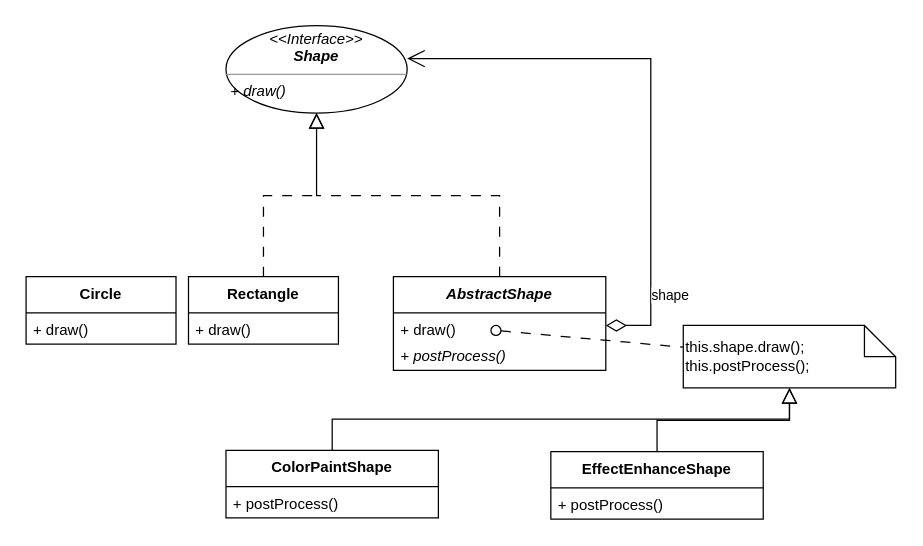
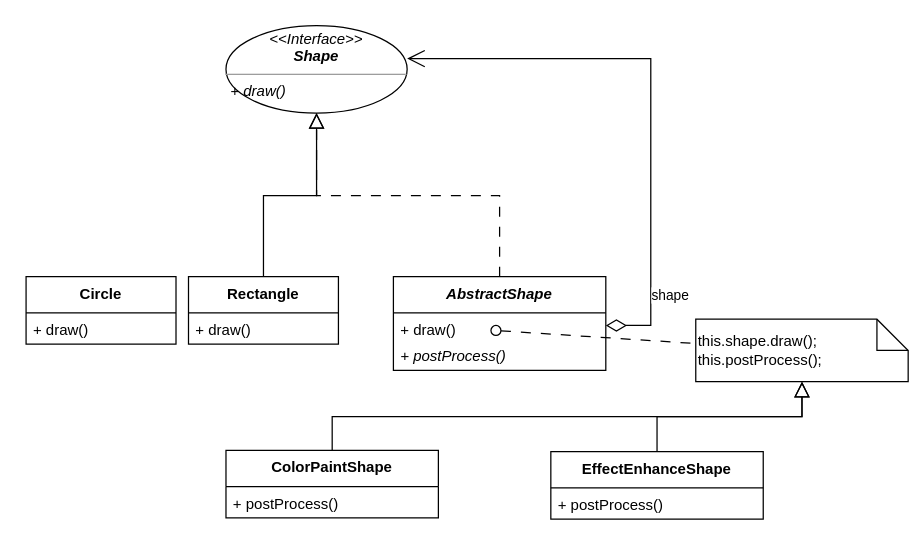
edge "Rectangle" -> "<<Interface>> Shape + draw()": style dashed -> solid
node "this.shape.draw(); this.postProcess();": moved (789, 357) -> (802, 351)
